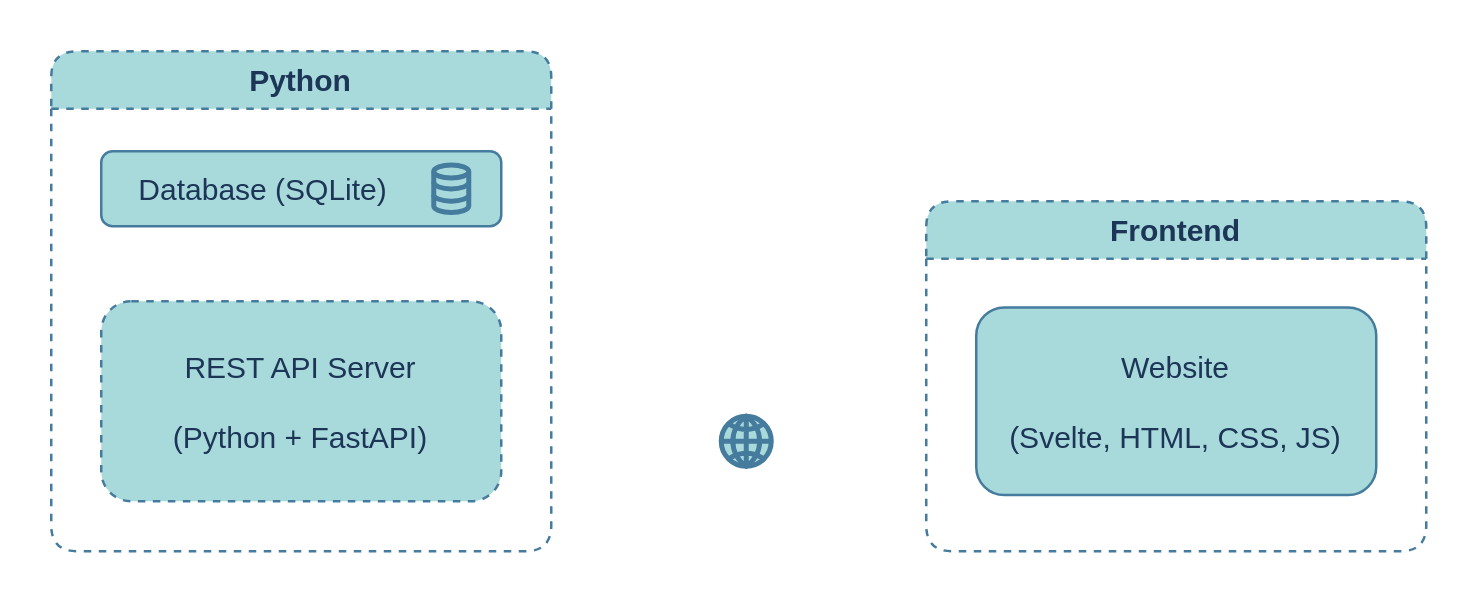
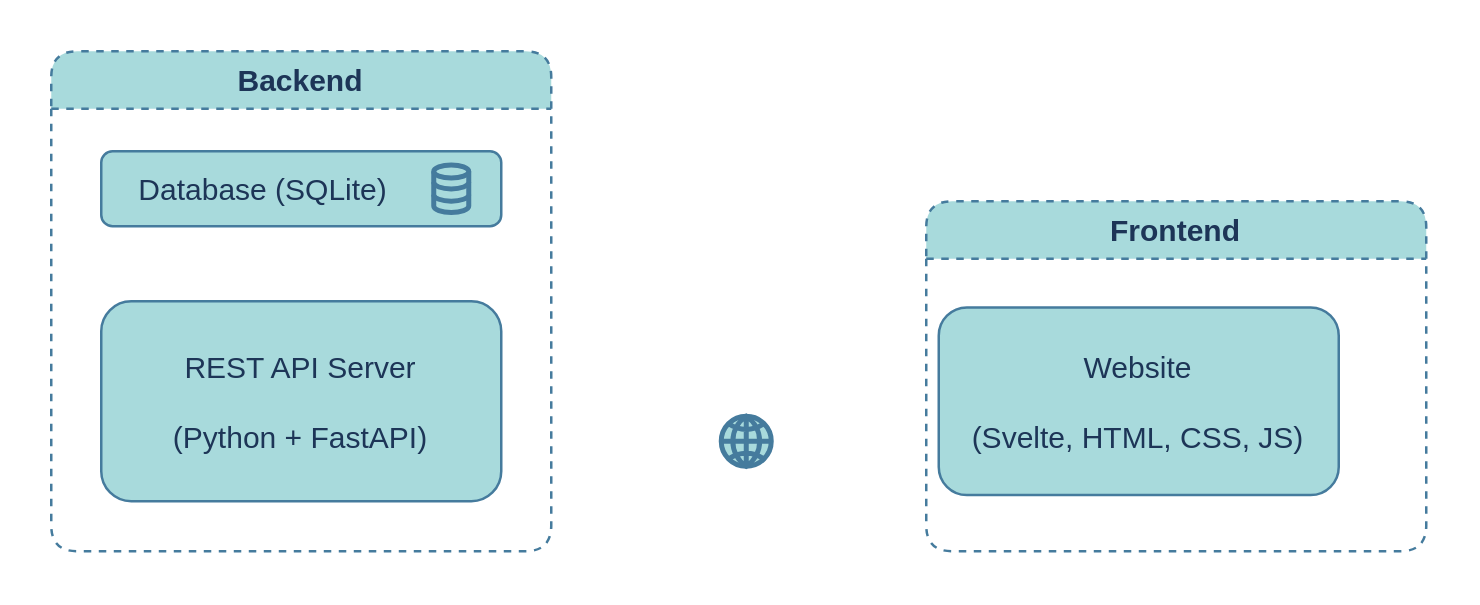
node "Python": label "Python" -> "Backend"
node "REST API Server (Python + FastAPI)": style dashed -> solid
node "Website (Svelte, HTML, CSS, JS)": moved (1176, 401) -> (1139, 401)
